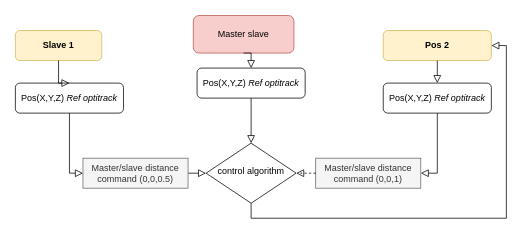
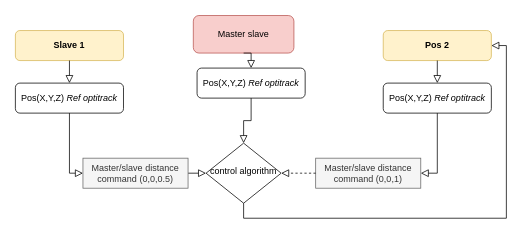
node "Slave 1": size 86x30 -> 108x30
node "control algorithm": size 90x60 -> 75x60
